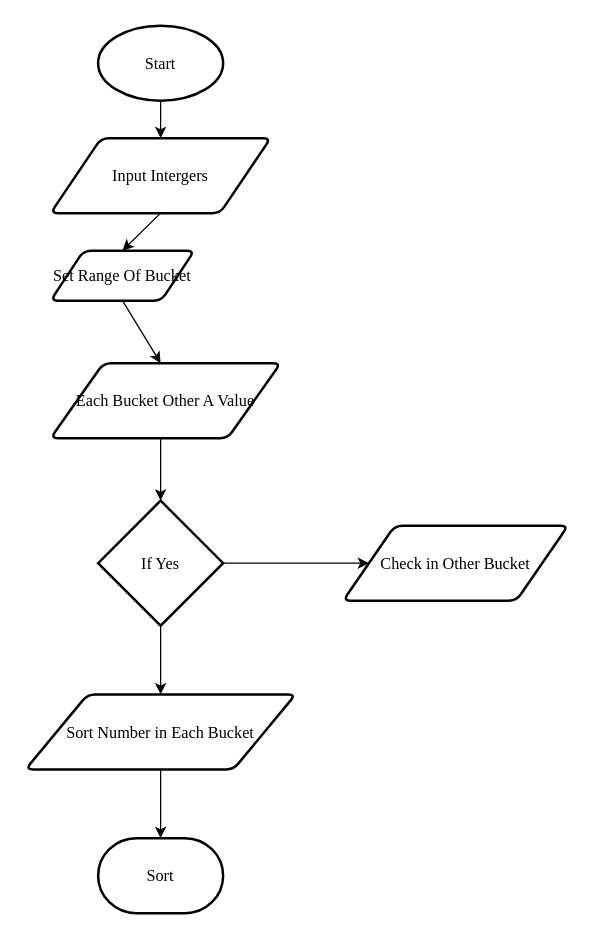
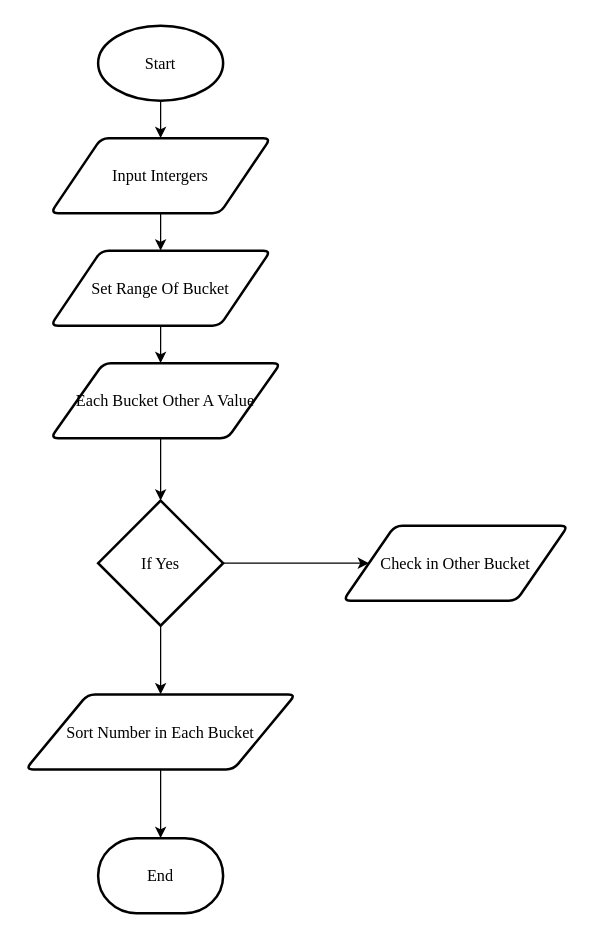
node "Set Range Of Bucket": size 144x50 -> 220x75
node "Sort": label "Sort" -> "End"
